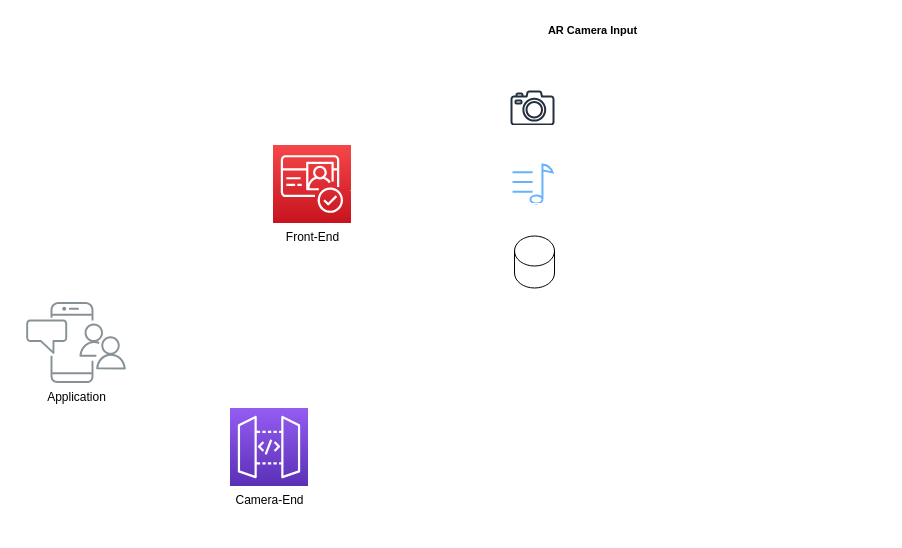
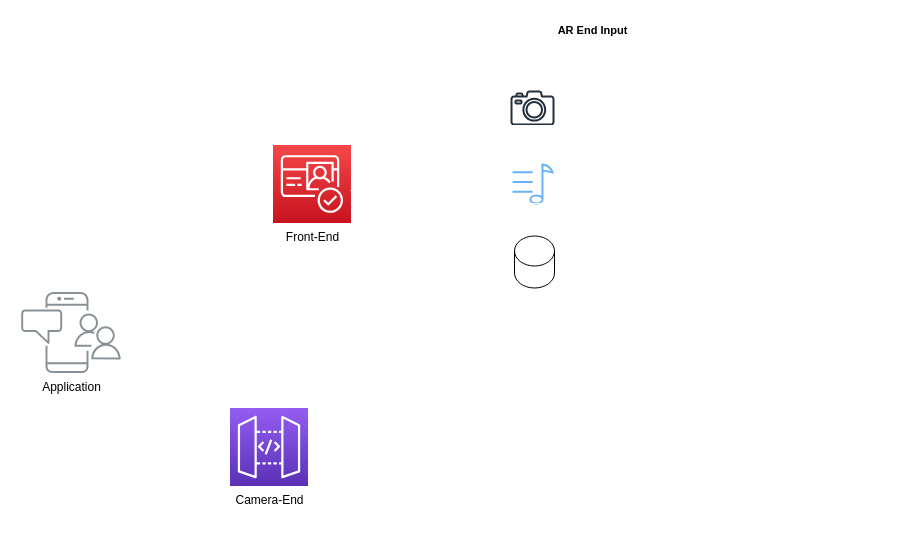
node "AR Camera Input": label "AR Camera Input" -> "AR End Input"
node "Application": moved (76, 343) -> (71, 333)
